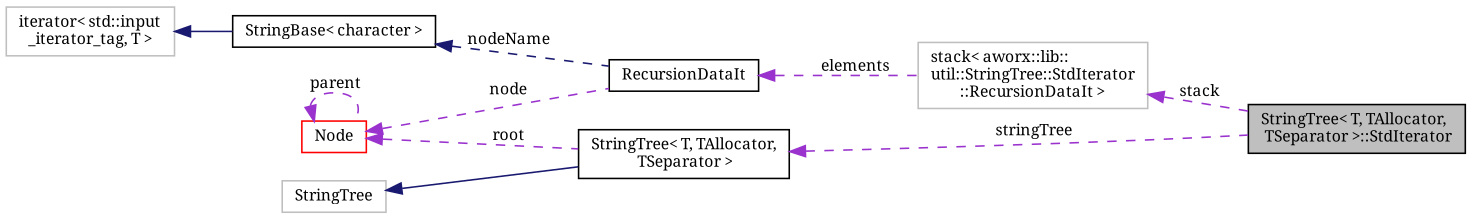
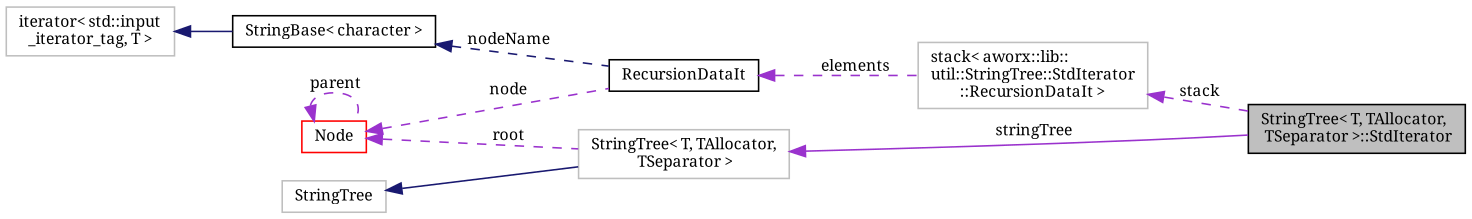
edge "StringTree< T, TAllocator, TSeparator >::StdIterator" -> "StringTree< T, TAllocator, TSeparator >": style dashed -> solid
node "StringTree< T, TAllocator, TSeparator >": color black -> grey75
